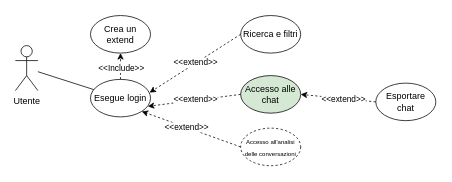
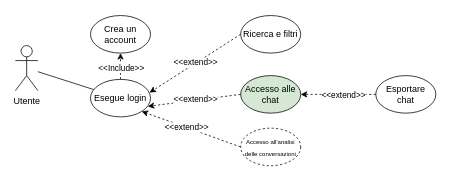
node "Crea un extend": label "Crea un extend" -> "Crea un account"
node "Esportare chat": moved (405, 102) -> (405, 94)
